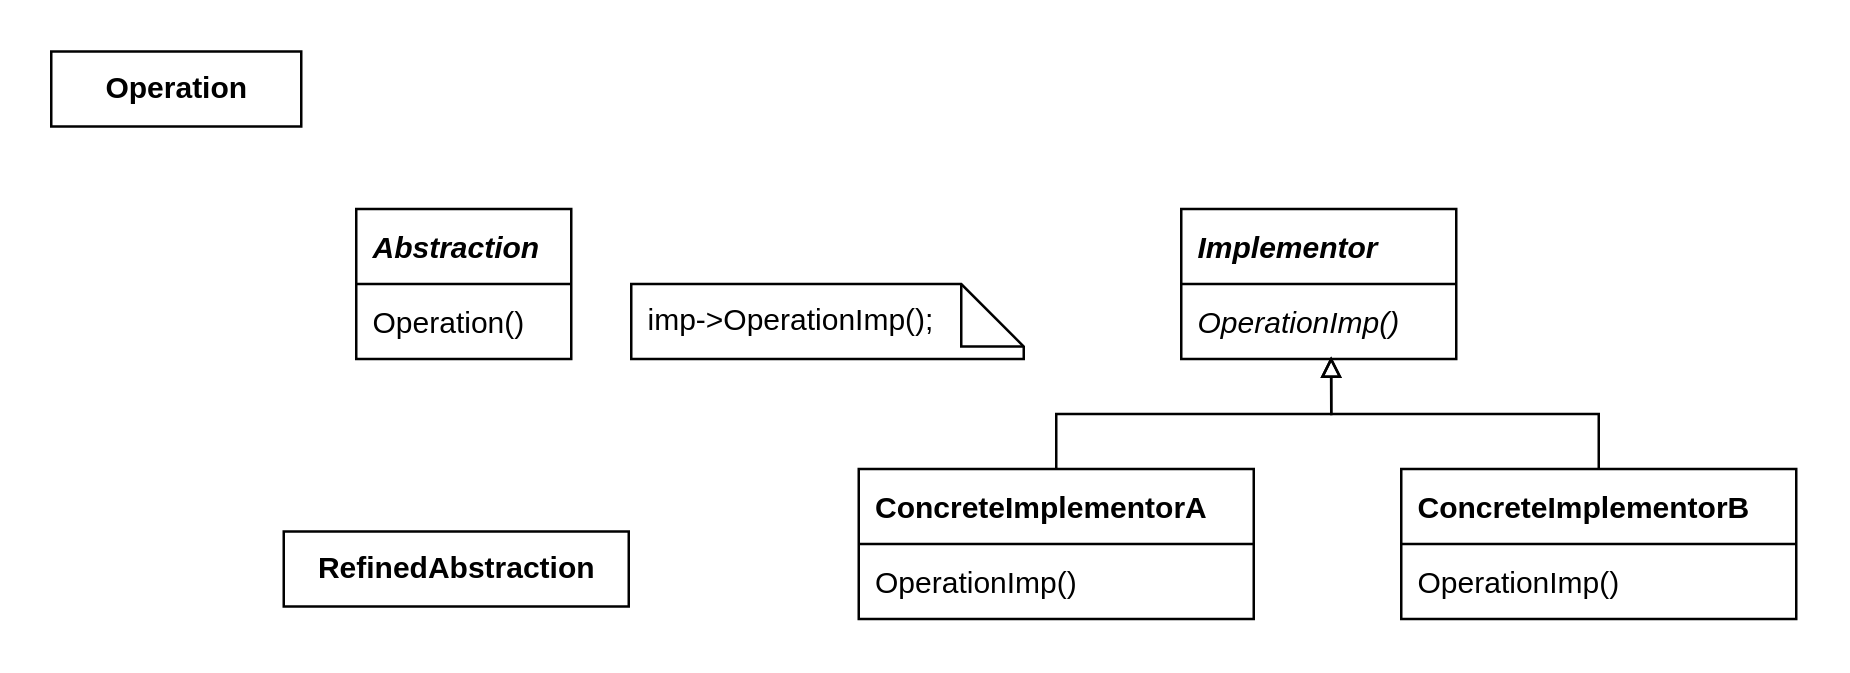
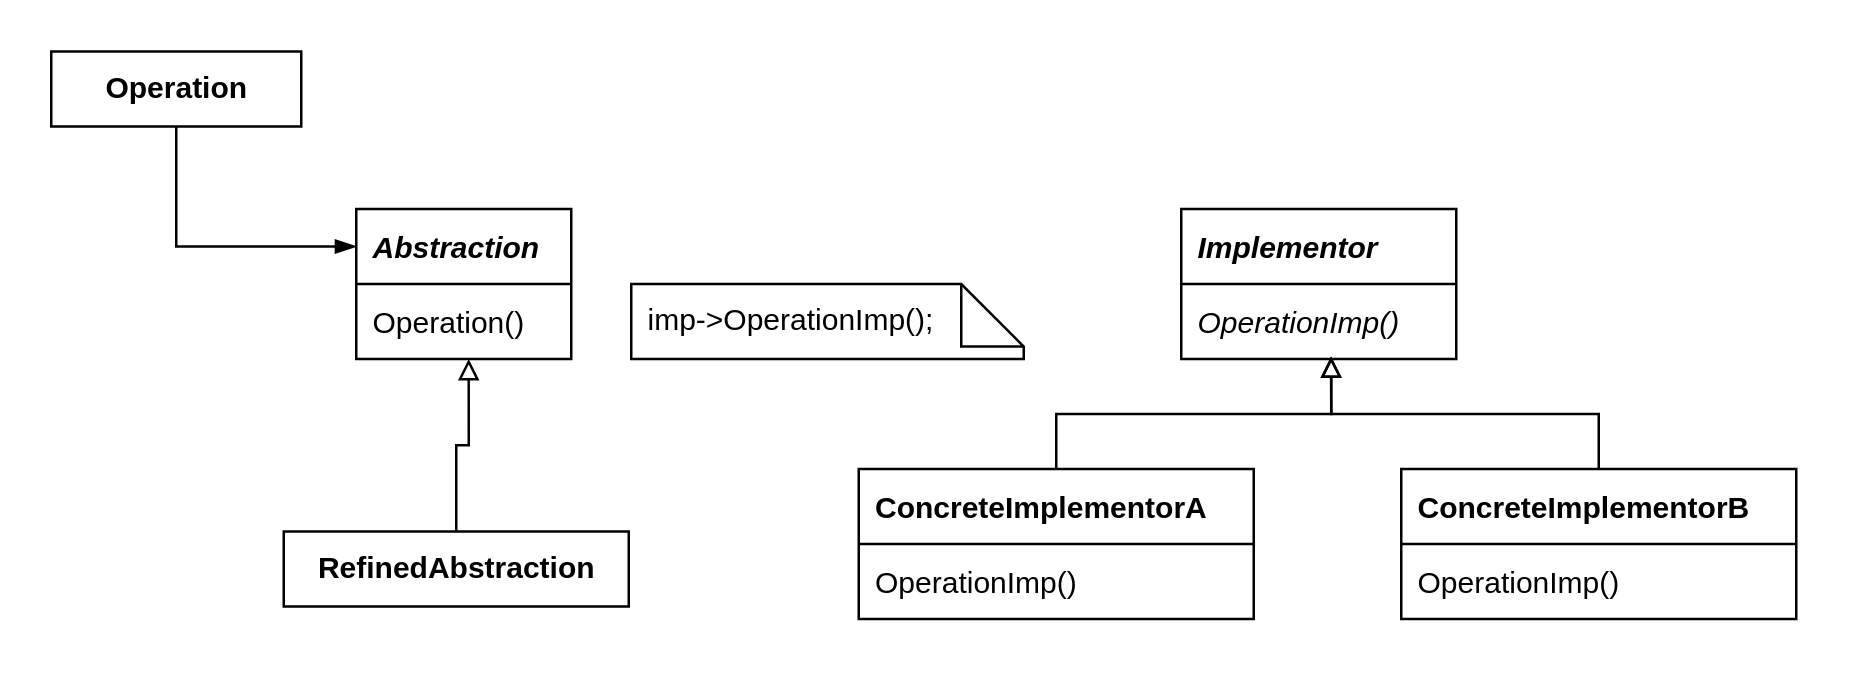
edge "Operation" -> "Abstraction": added
edge "RefinedAbstraction" -> "Operation()": added
